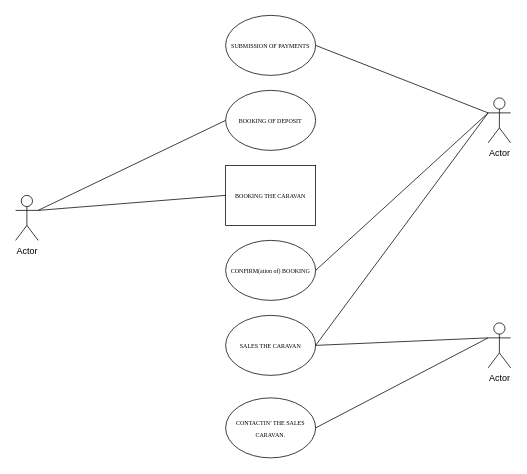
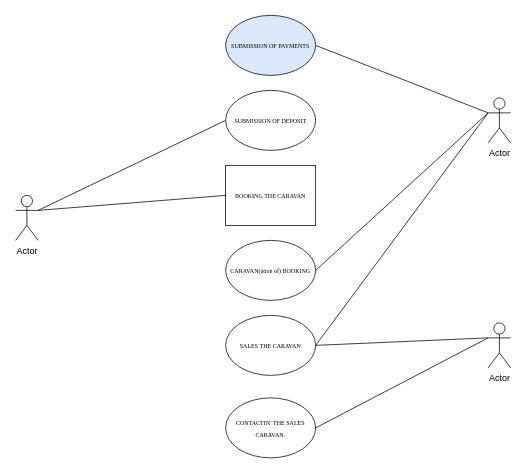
node "SUBMISSION OF PAYMENTS": fillcolor #ffffff -> #dae8fc
node "BOOKING OF DEPOSIT": label "BOOKING OF DEPOSIT" -> "SUBMISSION OF DEPOSIT"
node "CONFIRM(ation of) BOOKING": label "CONFIRM(ation of) BOOKING" -> "CARAVAN(ation of) BOOKING"
